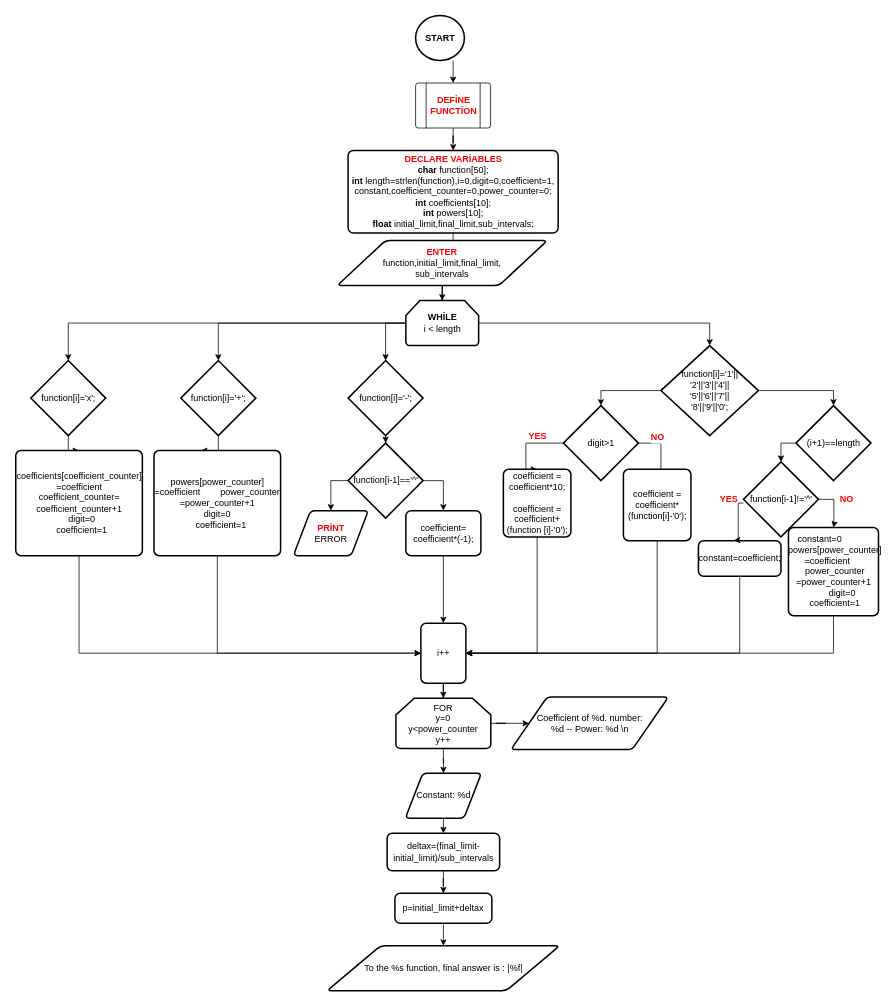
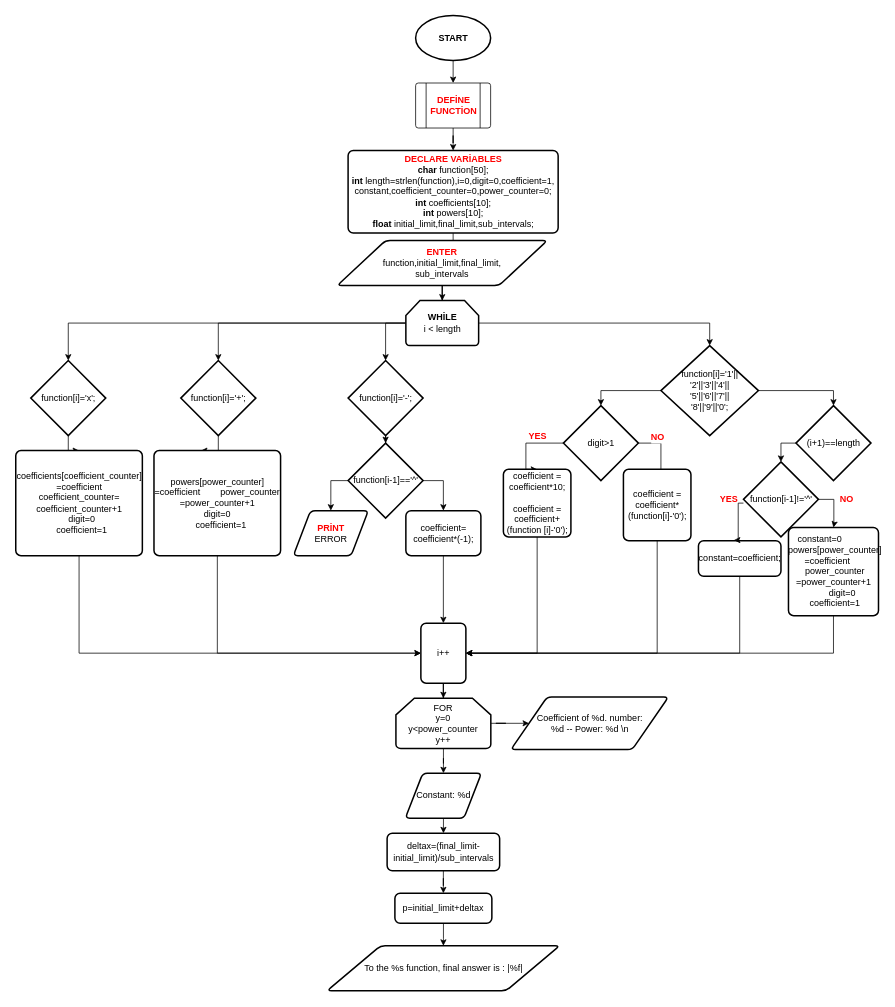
node "START": size 49x45 -> 75x45
